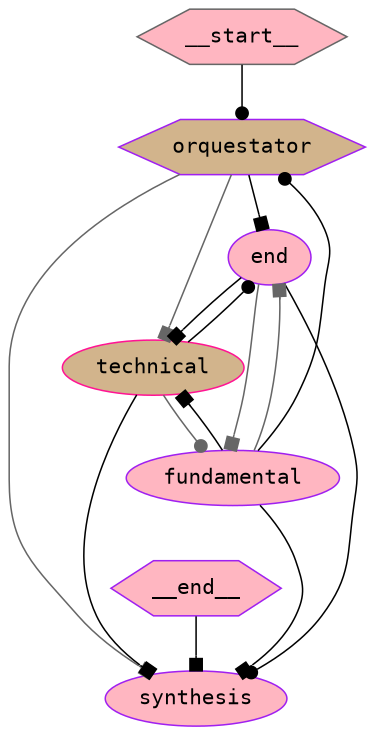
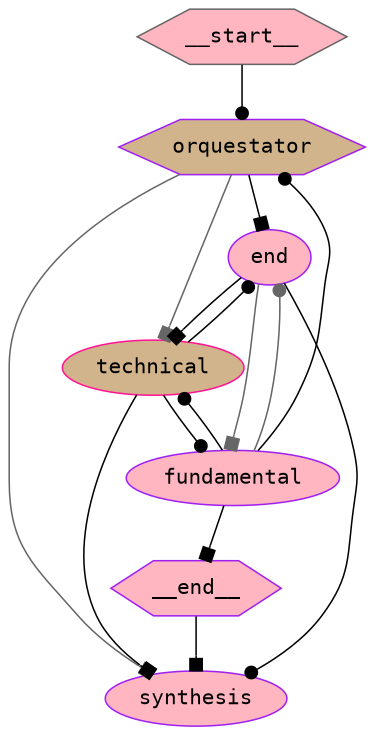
edge "fundamental" -> "end": arrowhead box -> dot
edge "technical" -> "fundamental": color gray40 -> black
edge "fundamental" -> "technical": arrowhead box -> dot
edge "fundamental" -> "synthesis": now "fundamental" -> "__end__"
